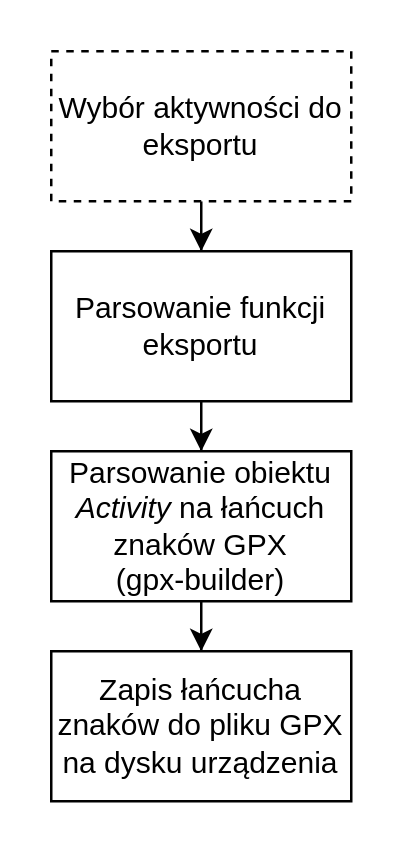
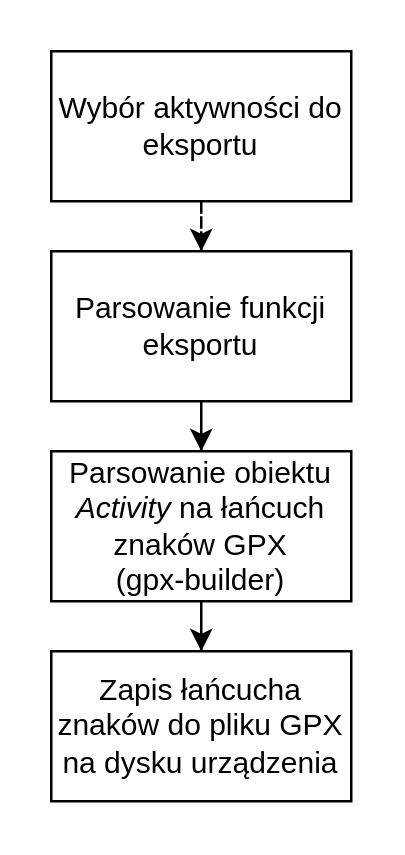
node "Wybór aktywności do eksportu": style dashed -> solid
edge "Wybór aktywności do eksportu" -> "Parsowanie funkcji eksportu": style solid -> dashed
